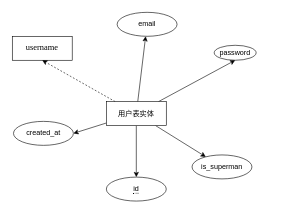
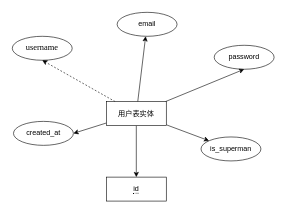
node "username": shape rectangle -> ellipse
node "password": size 42x15 -> 60x24
node "is_superman": moved (222, 167) -> (231, 149)
node "id": shape ellipse -> rectangle
